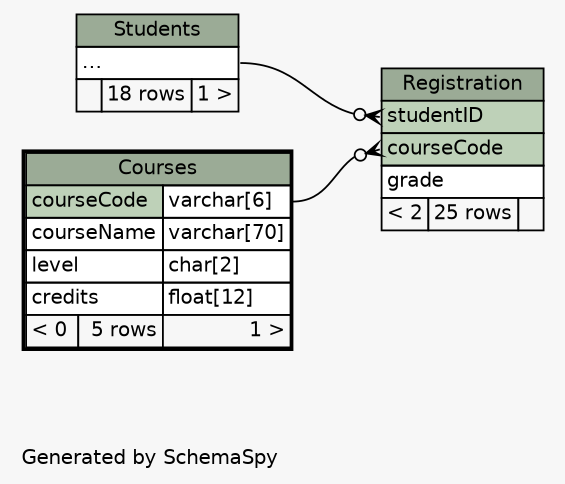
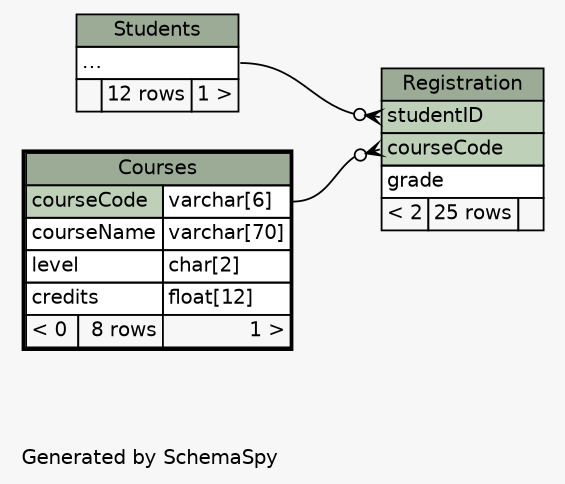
node "Students": text "18 rows" -> "12 rows"
node "Courses": text "5 rows" -> "8 rows"
